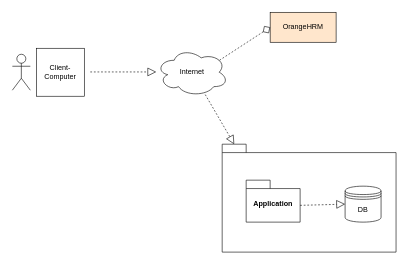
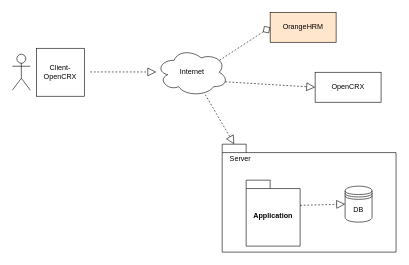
node "Client-Computer": label "Client-Computer" -> "Client-OpenCRX"
edge "Internet" -> "OpenCRX": added
node "OpenCRX": added
node "Server": added
node "Application": size 54x42 -> 54x66
node "DB": size 36x36 -> 27x36
